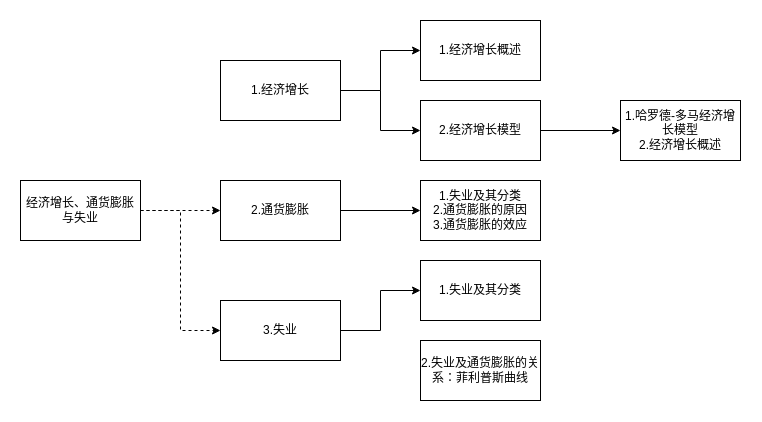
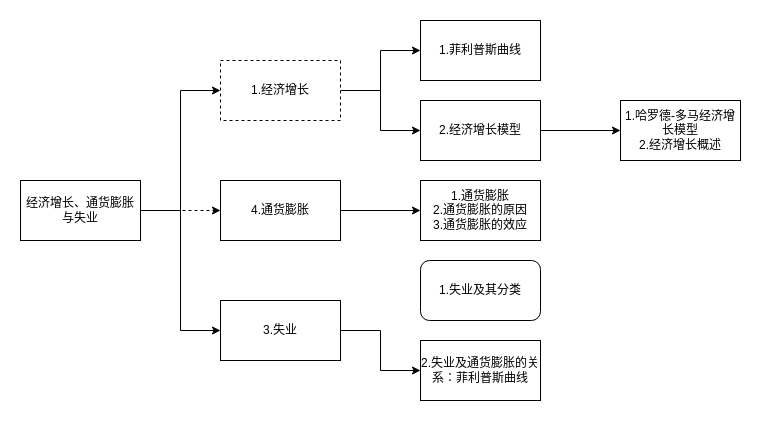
node "1.经济增长概述": label "1.经济增长概述" -> "1.菲利普斯曲线"
node "1.经济增长": style solid -> dashed
edge "经济增长、通货膨胀与失业" -> "1.经济增长": added
node "2.通货膨胀": label "2.通货膨胀" -> "4.通货膨胀"
node "1.失业及其分类 2.通货膨胀的原因 3.通货膨胀的效应": label "1.失业及其分类 2.通货膨胀的原因 3.通货膨胀的效应" -> "1.通货膨胀 2.通货膨胀的原因 3.通货膨胀的效应"
edge "经济增长、通货膨胀与失业" -> "3.失业": style dashed -> solid
node "1.失业及其分类": shape rectangle -> rounded rectangle
edge "3.失业" -> "1.失业及其分类": removed
edge "3.失业" -> "2.失业及通货膨胀的关系：菲利普斯曲线": added
